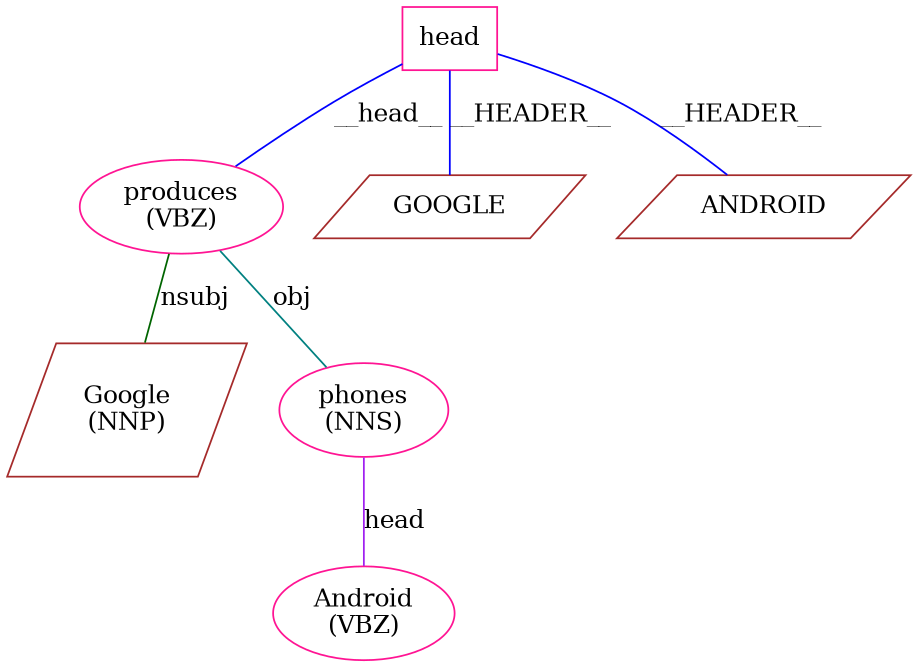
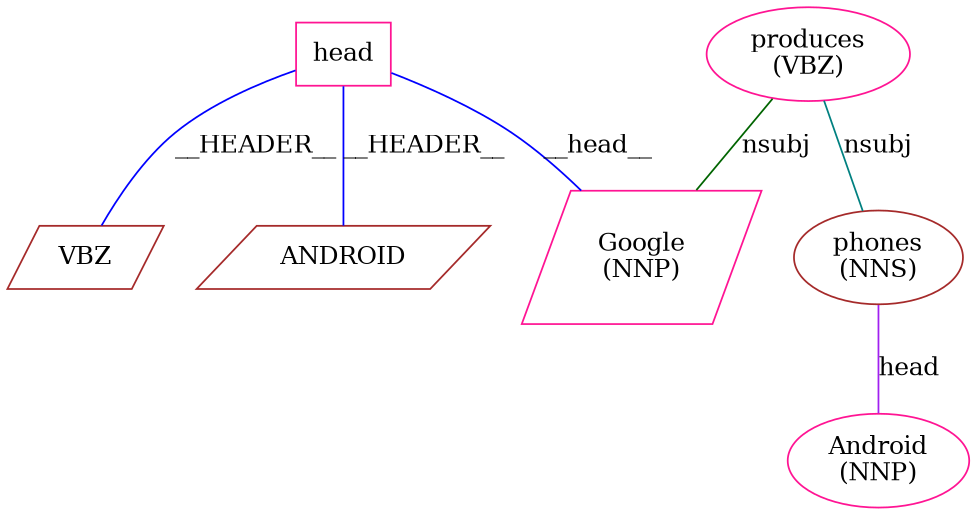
edge "head" -- "produces (VBZ)": now "head" -- "Google (NNP)"
node "GOOGLE": label "GOOGLE" -> "VBZ"
edge "produces (VBZ)" -- "phones (NNS)": label "obj" -> "nsubj"
node "Google (NNP)": color brown -> deeppink
node "phones (NNS)": color deeppink -> brown
node "Android (VBZ)": label "Android (VBZ)" -> "Android (NNP)"
